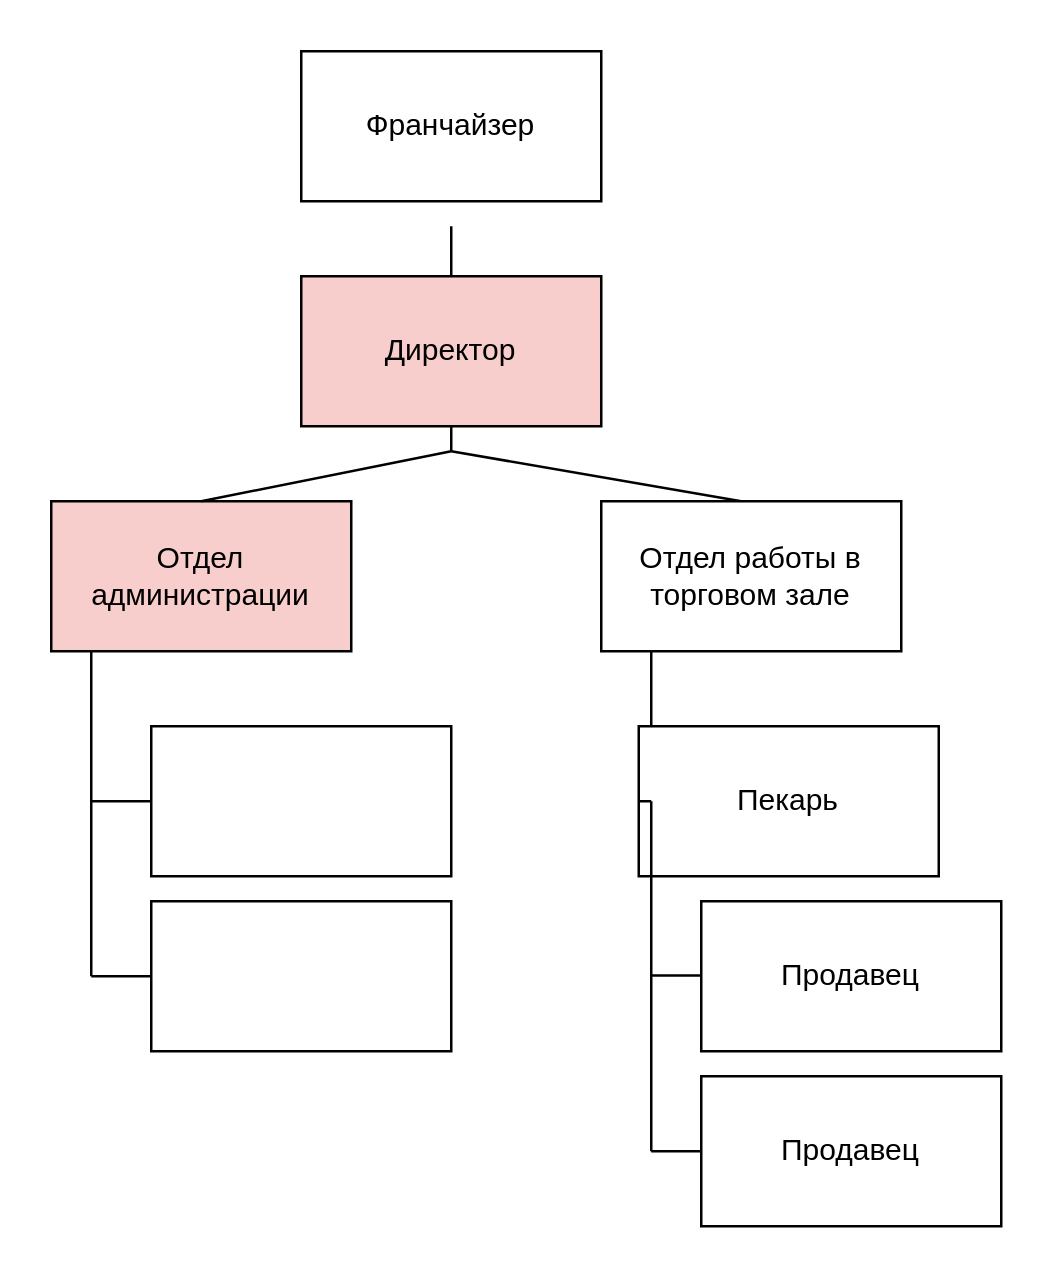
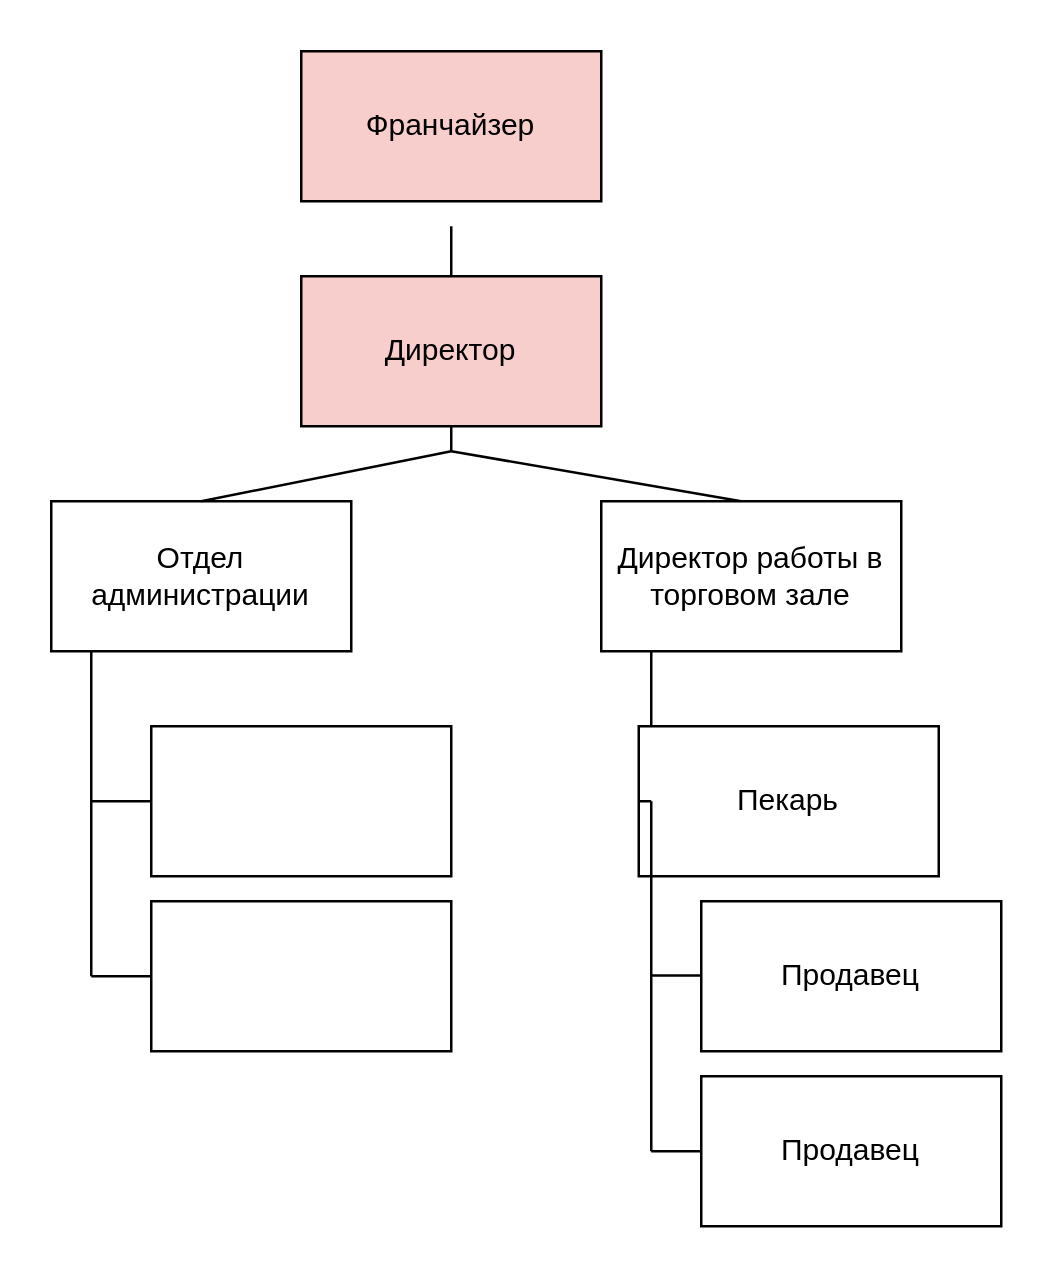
node "Франчайзер": fillcolor #ffffff -> #f8cecc
node "Отдел администрации": fillcolor #f8cecc -> #ffffff
node "Отдел работы в торговом зале": label "Отдел работы в торговом зале" -> "Директор работы в торговом зале"
